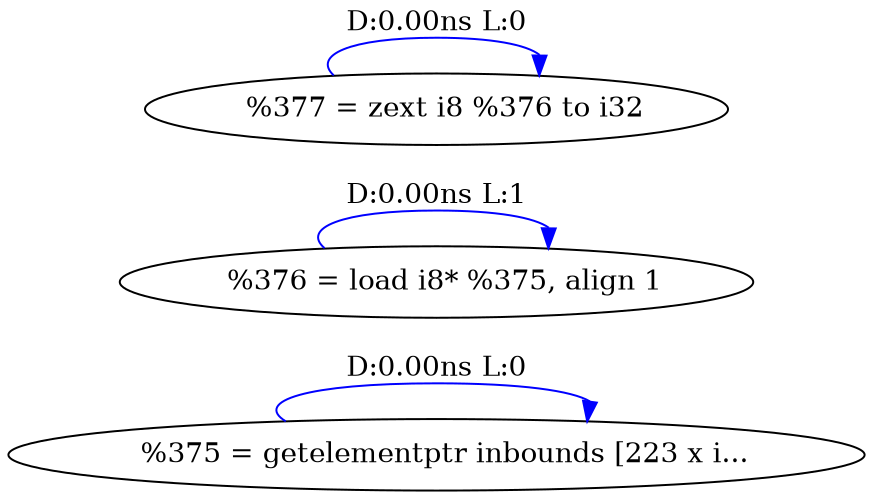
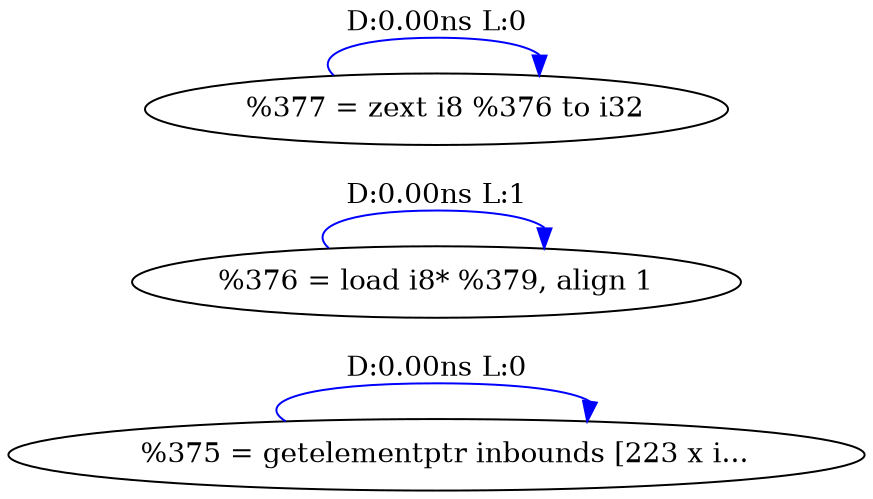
node "%376 = load i8* %375, align 1": label "%376 = load i8* %375, align 1" -> "%376 = load i8* %379, align 1"
